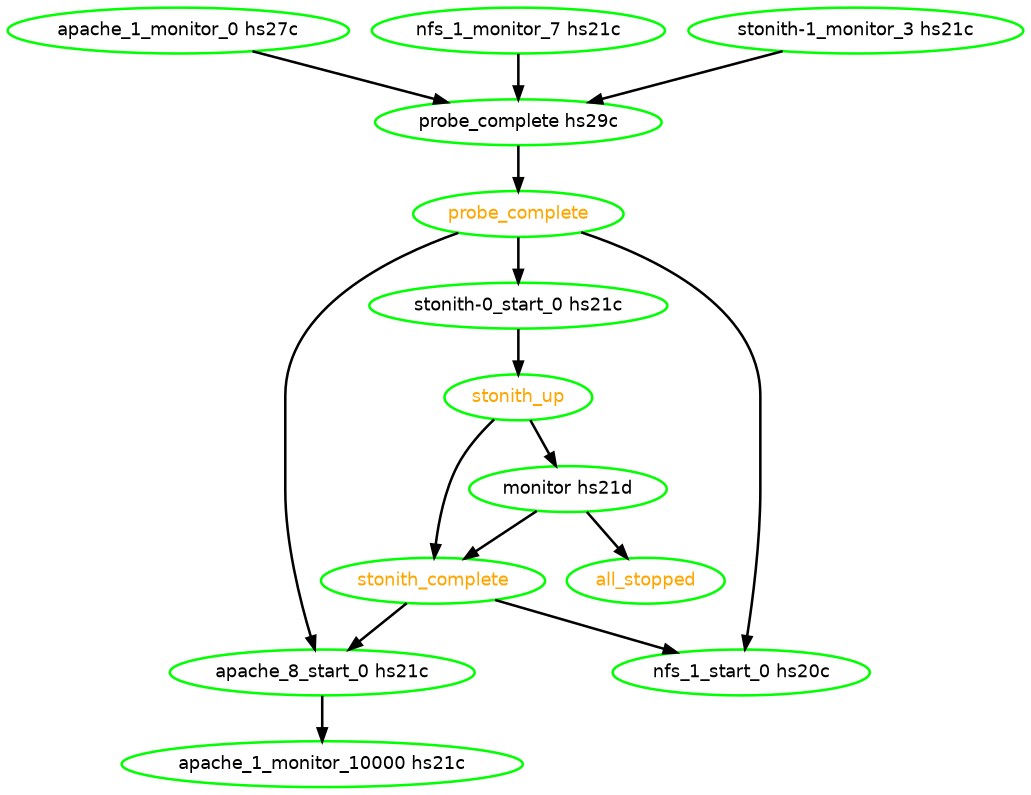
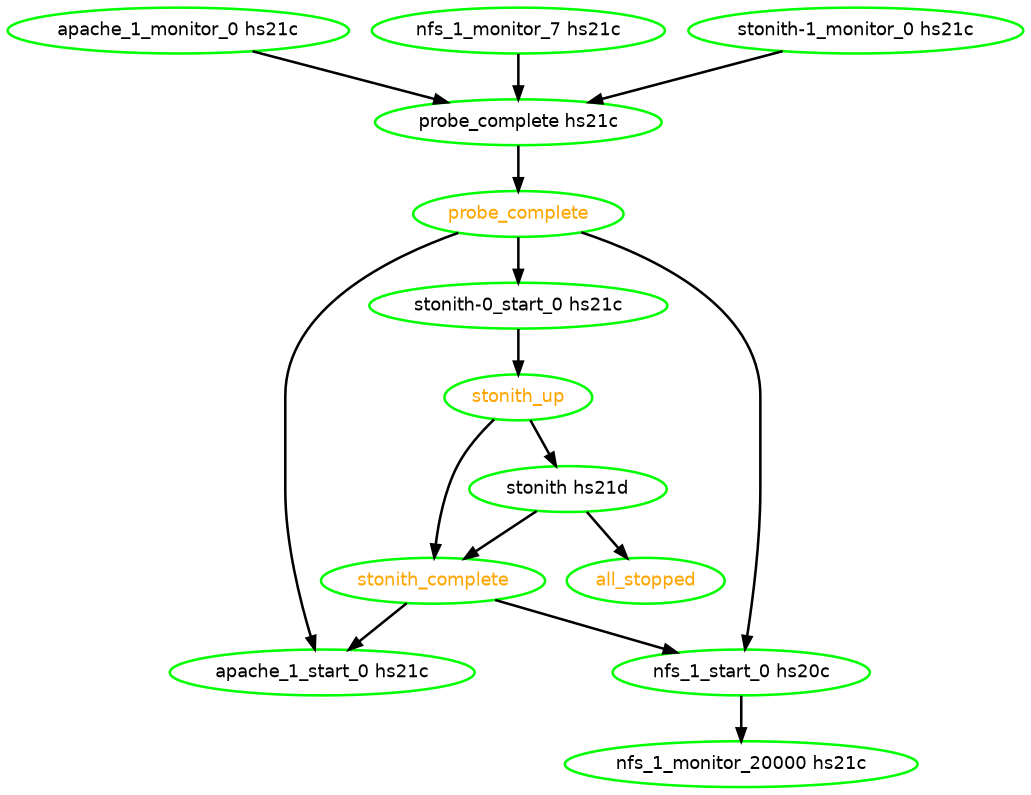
node "apache_1_monitor_0 hs27c": label "apache_1_monitor_0 hs27c" -> "apache_1_monitor_0 hs21c"
node "stonith-1_monitor_3 hs21c": label "stonith-1_monitor_3 hs21c" -> "stonith-1_monitor_0 hs21c"
node "probe_complete hs29c": label "probe_complete hs29c" -> "probe_complete hs21c"
node "monitor hs21d": label "monitor hs21d" -> "stonith hs21d"
node "apache_8_start_0 hs21c": label "apache_8_start_0 hs21c" -> "apache_1_start_0 hs21c"
node "apache_1_monitor_10000 hs21c": removed
node "nfs_1_monitor_20000 hs21c": added
